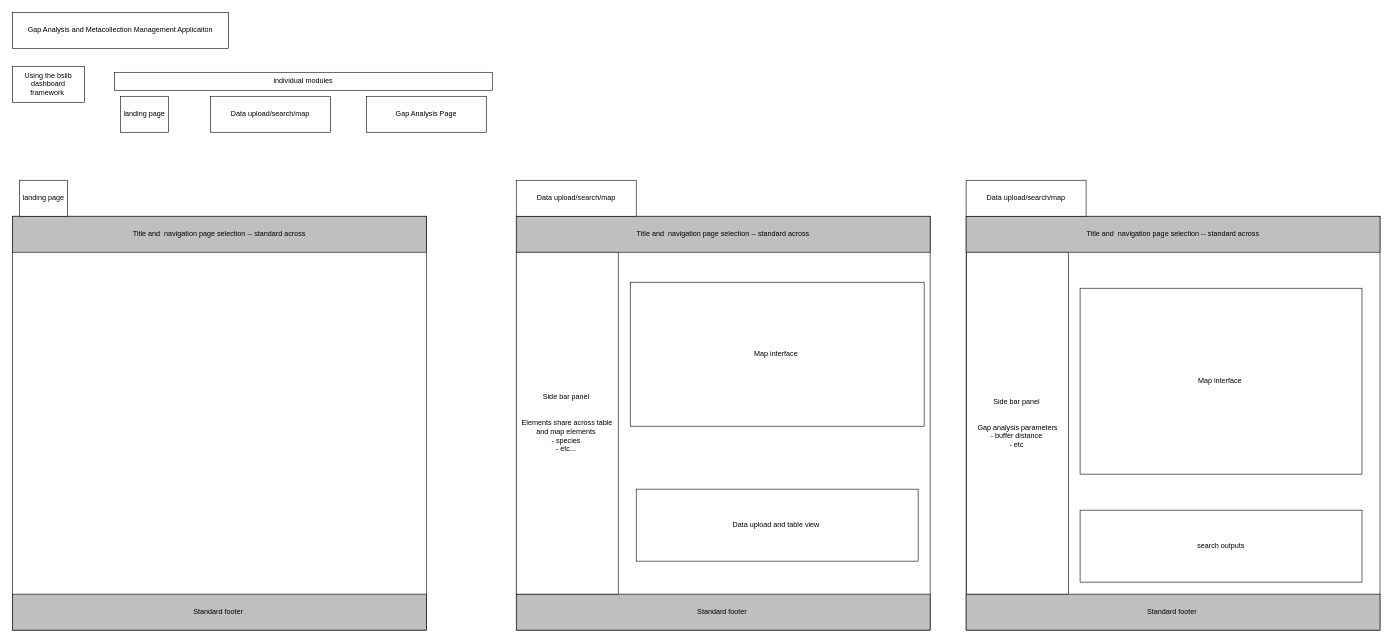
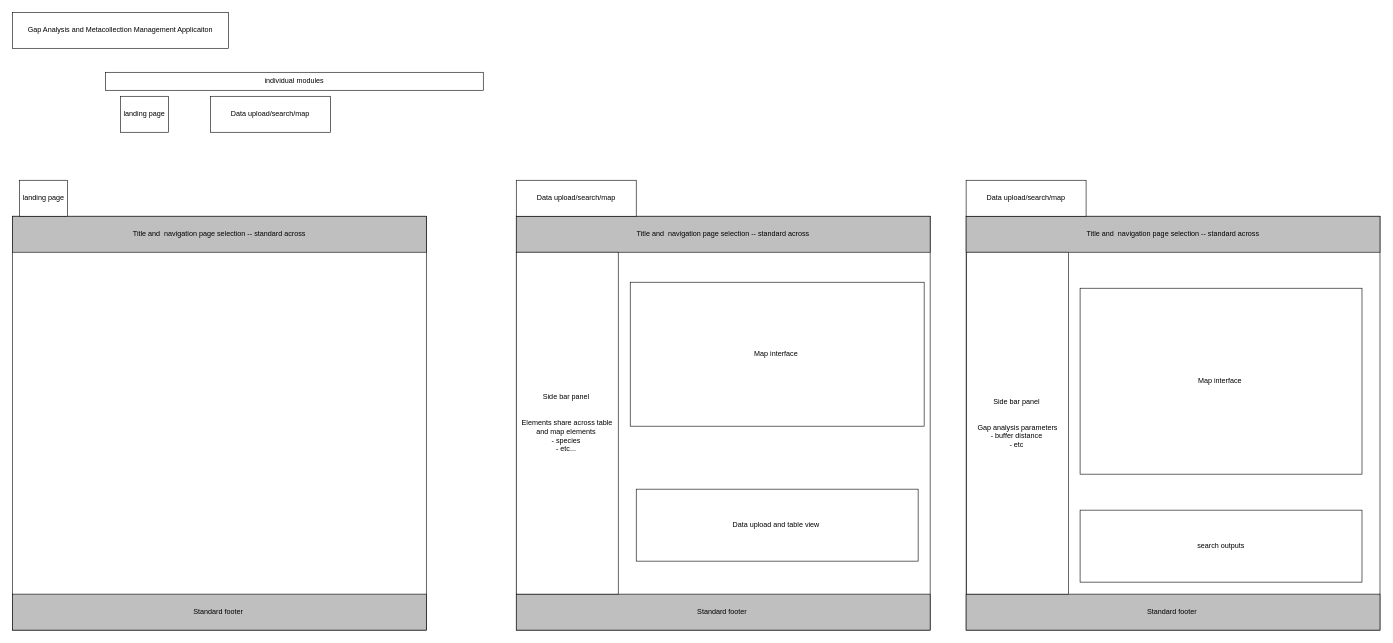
node "individual modules": moved (303, 81) -> (294, 81)
node "Using the bslib dashboard framework": removed
node "Gap Analysis Page": removed
